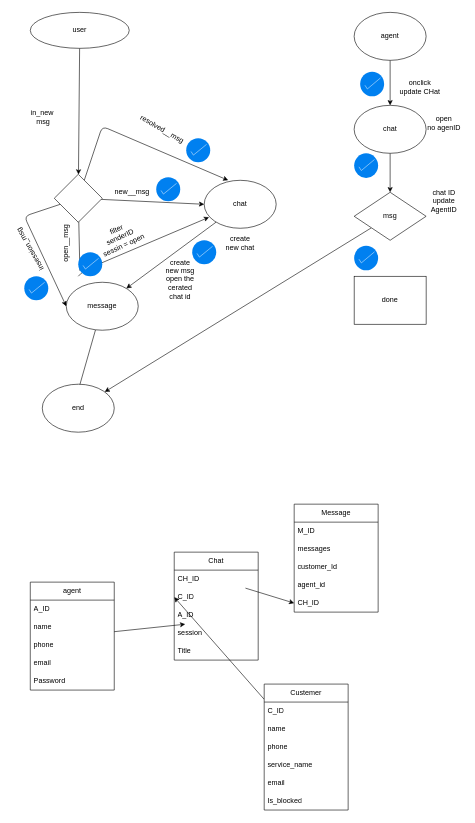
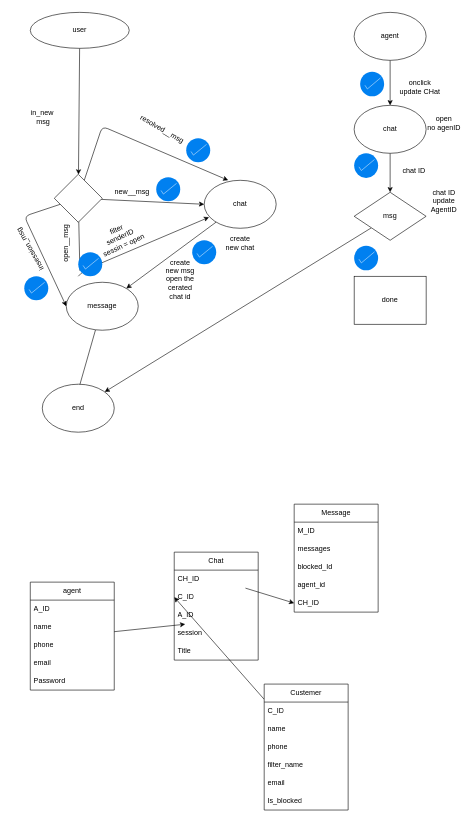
node "chat ID": added
node "customer_Id": label "customer_Id" -> "blocked_Id"
node "service_name": label "service_name" -> "filter_name"
